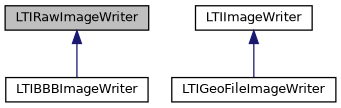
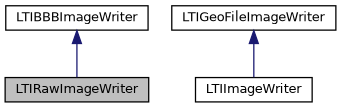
edge "LTIBBBImageWriter" -> "LTIRawImageWriter": reversed
edge "LTIGeoFileImageWriter" -> "LTIImageWriter": reversed
